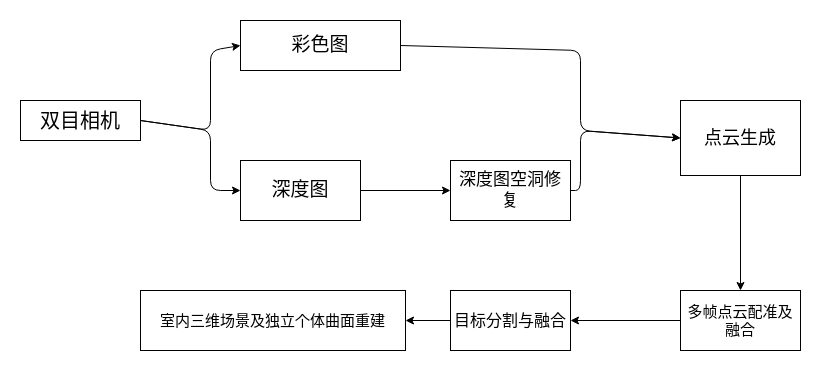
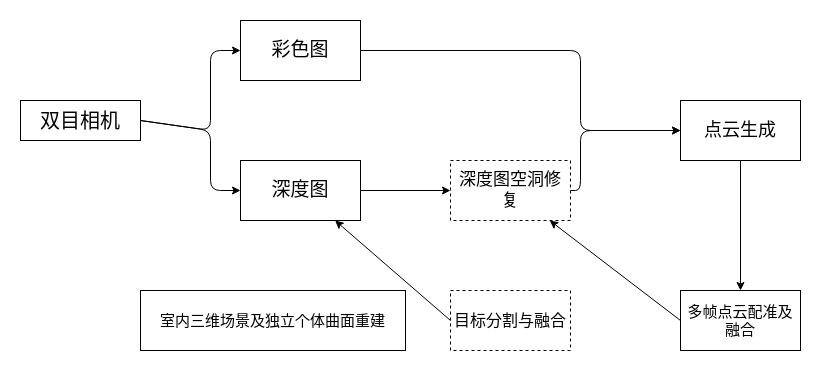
node "彩色图": size 160x50 -> 120x60
node "点云生成": size 120x75 -> 120x60
node "深度图空洞修复": style solid -> dashed
edge "目标分割与融合" -> "室内三维场景及独立个体曲面重建": now "目标分割与融合" -> "深度图"
node "目标分割与融合": style solid -> dashed
edge "多帧点云配准及融合" -> "目标分割与融合": now "多帧点云配准及融合" -> "深度图空洞修复"
